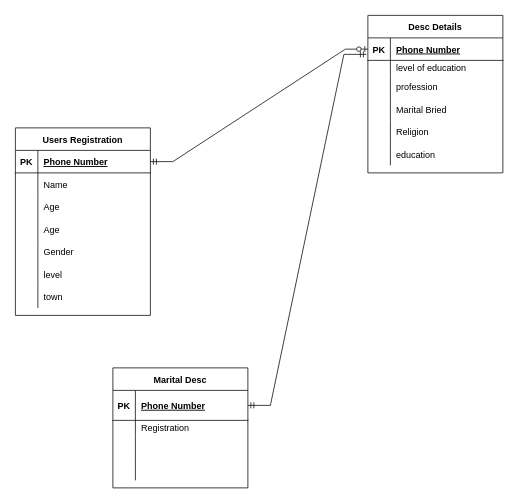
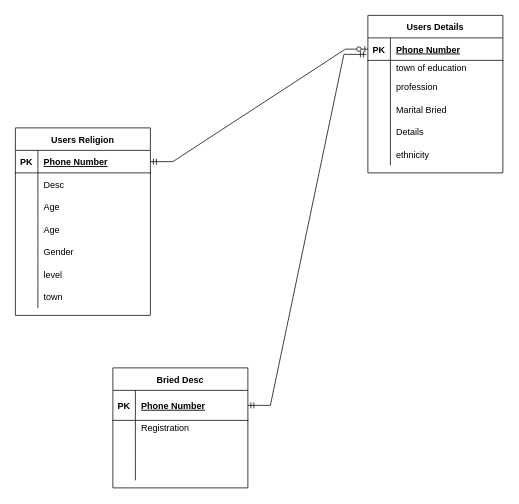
node "Desc Details": label "Desc Details" -> "Users Details"
node "level of education": label "level of education" -> "town of education"
node "Religion": label "Religion" -> "Details"
node "Users Registration": label "Users Registration" -> "Users Religion"
node "education": label "education" -> "ethnicity"
node "Name": label "Name" -> "Desc"
node "Marital Desc": label "Marital Desc" -> "Bried Desc"
